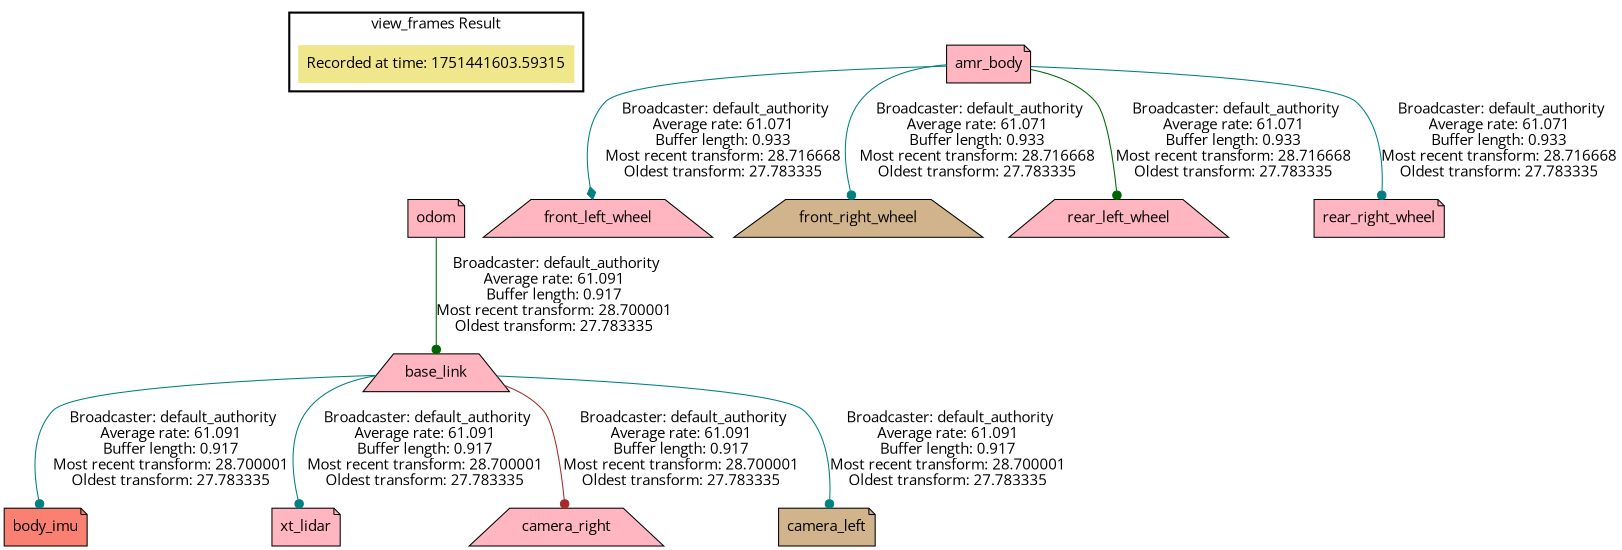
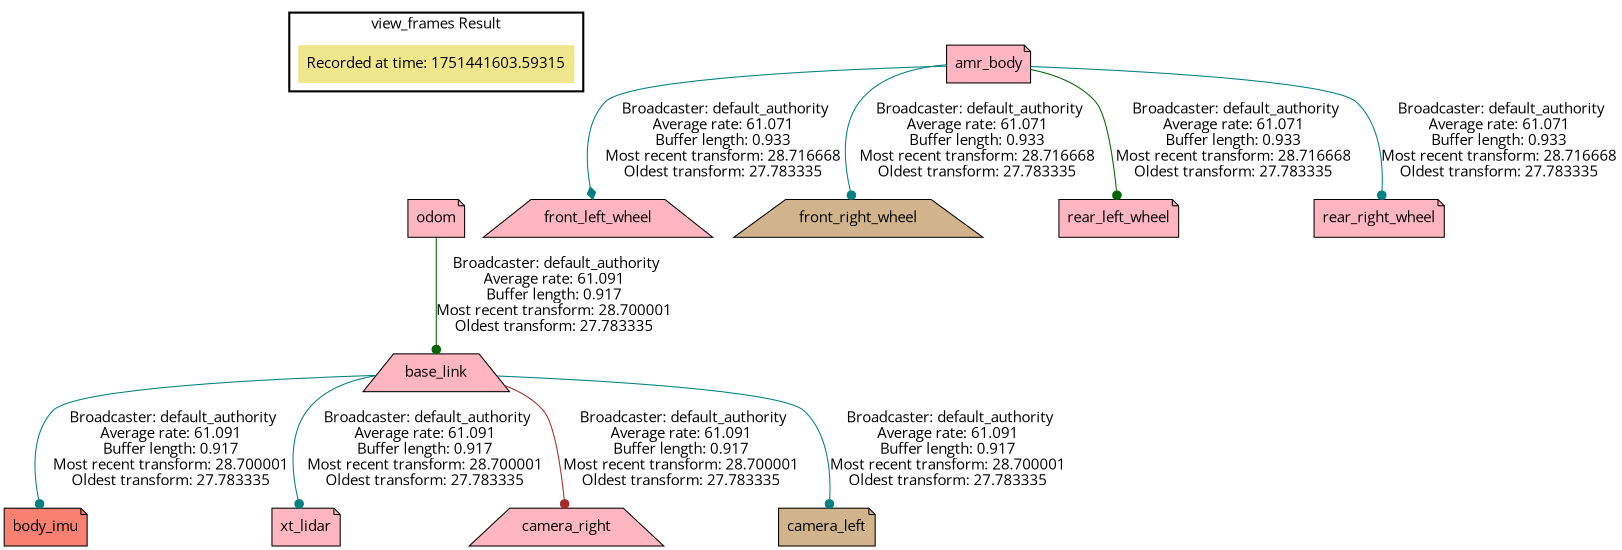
node "rear_left_wheel": shape trapezium -> note
